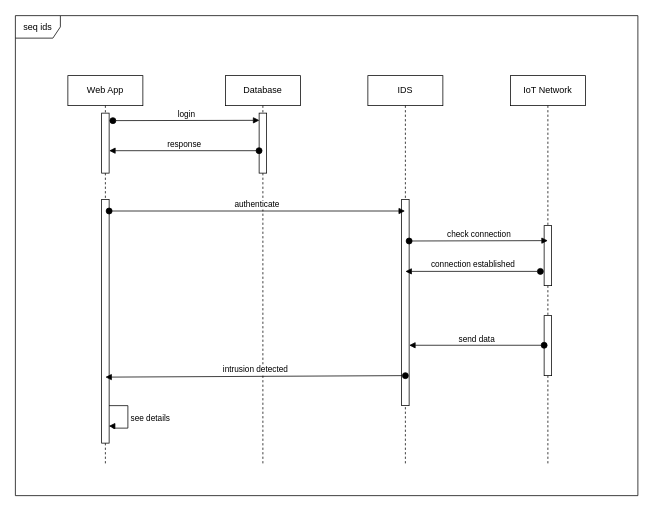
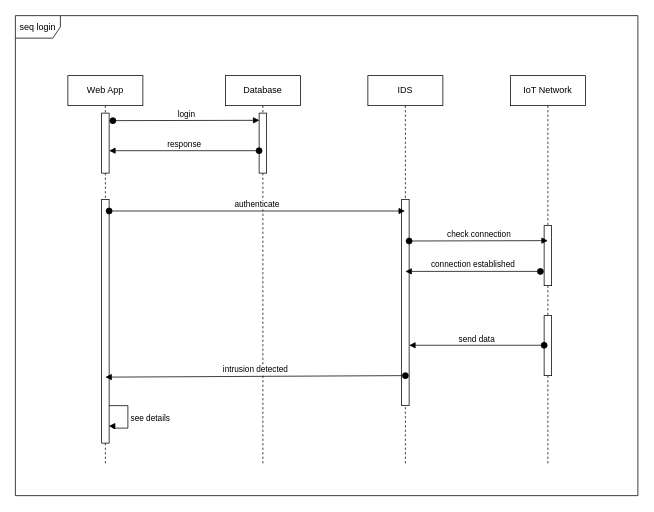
node "seq ids": label "seq ids" -> "seq login"
